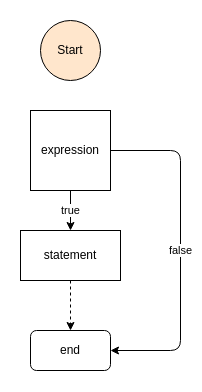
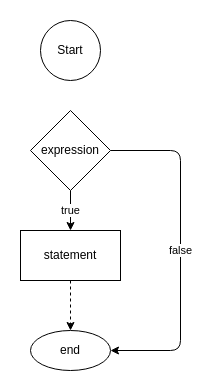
node "Start": fillcolor #ffe6cc -> #ffffff
node "expression": shape rectangle -> diamond
node "end": shape rounded rectangle -> ellipse
